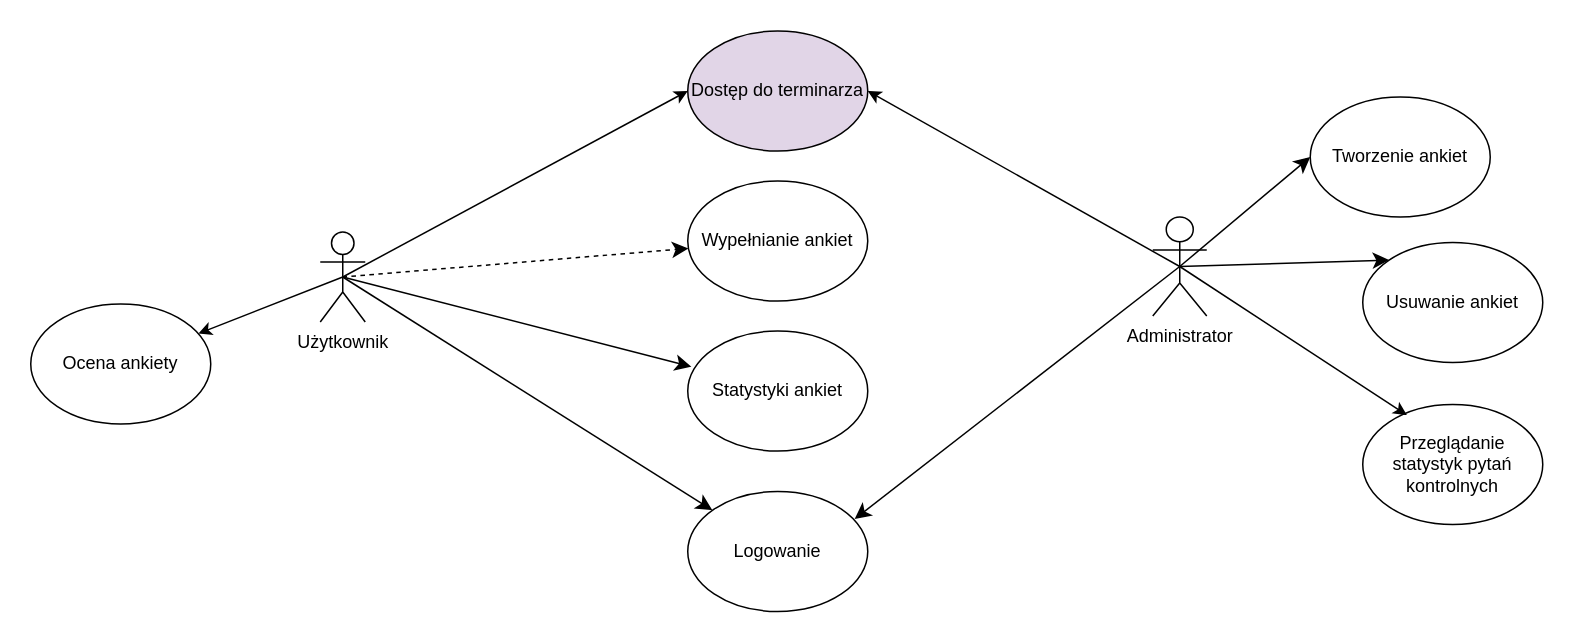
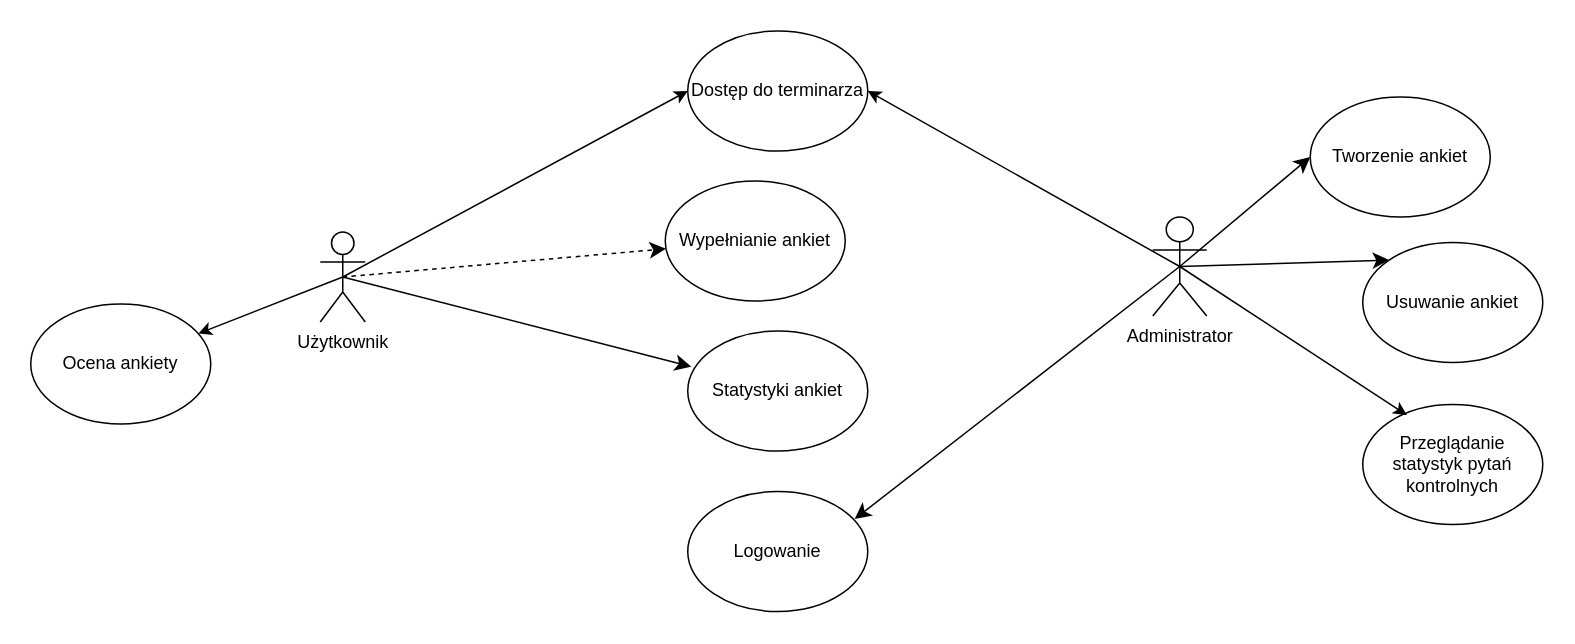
node "Dostęp do terminarza": fillcolor #e1d5e7 -> #ffffff
node "Wypełnianie ankiet": moved (778, 241) -> (755, 241)
edge "Użytkownik" -> "Logowanie": removed
